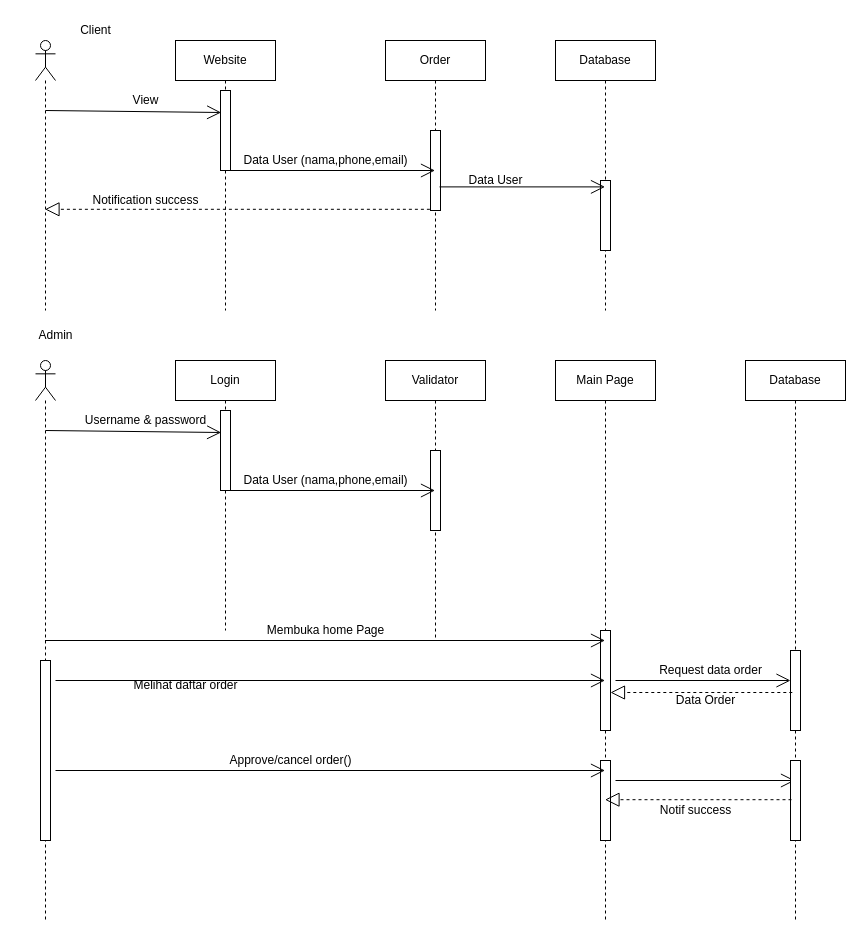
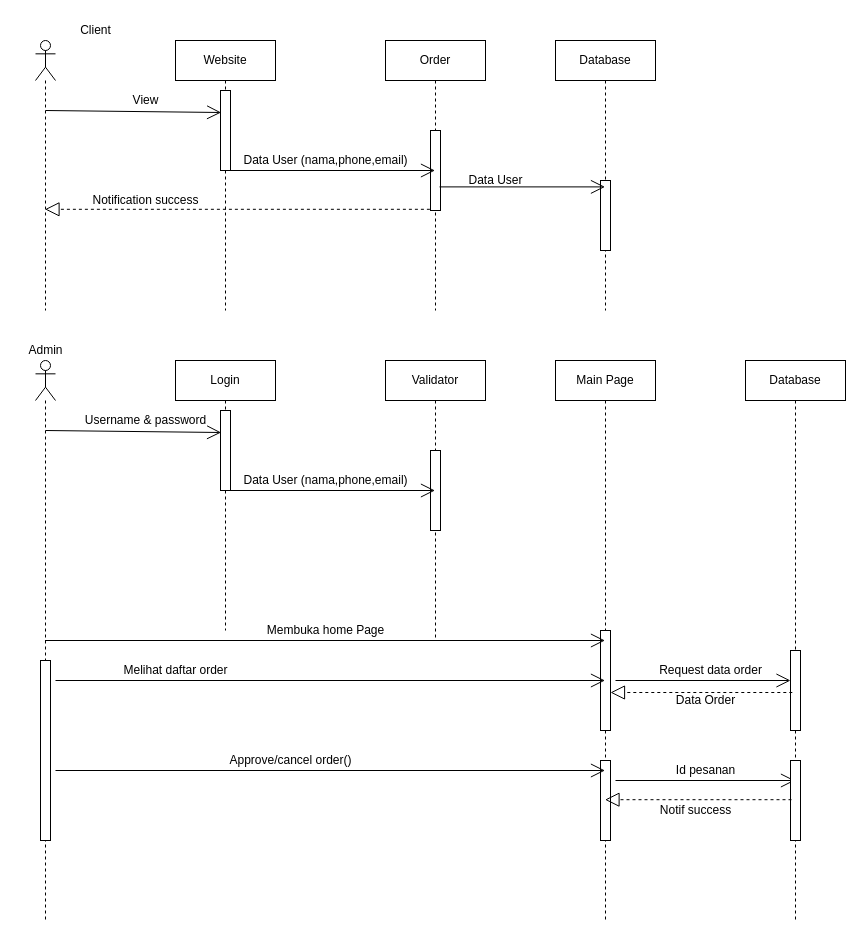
node "Admin": moved (56, 336) -> (46, 351)
node "Melihat daftar order": moved (186, 686) -> (176, 671)
node "Id pesanan": added
